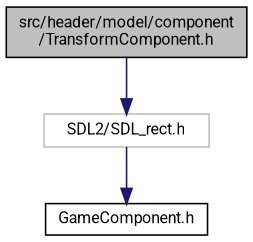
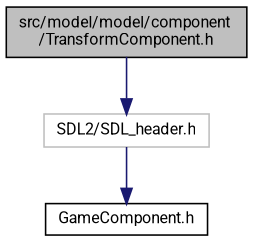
node "src/header/model/component /TransformComponent.h": label "src/header/model/component /TransformComponent.h" -> "src/model/model/component /TransformComponent.h"
node "SDL2/SDL_rect.h": label "SDL2/SDL_rect.h" -> "SDL2/SDL_header.h"
